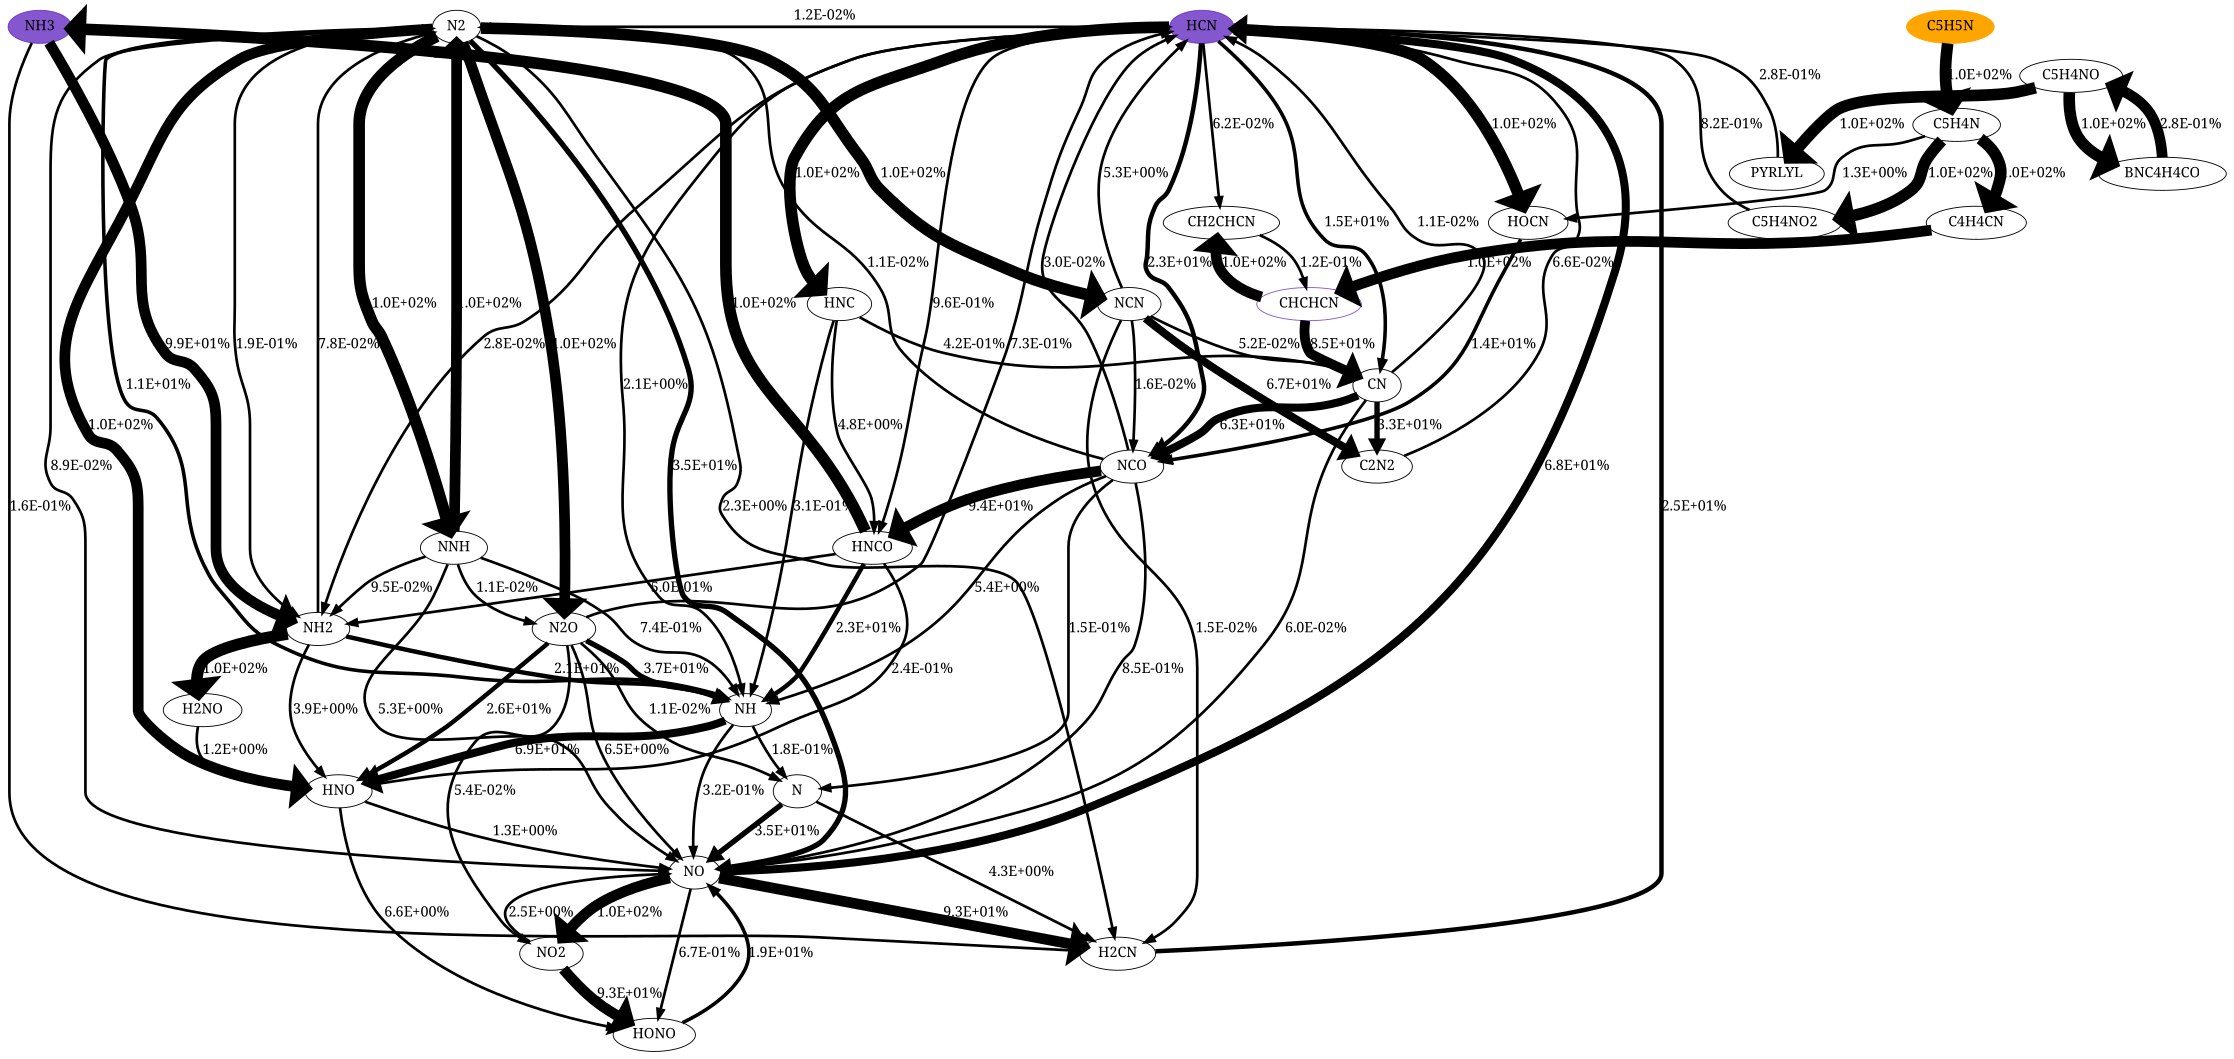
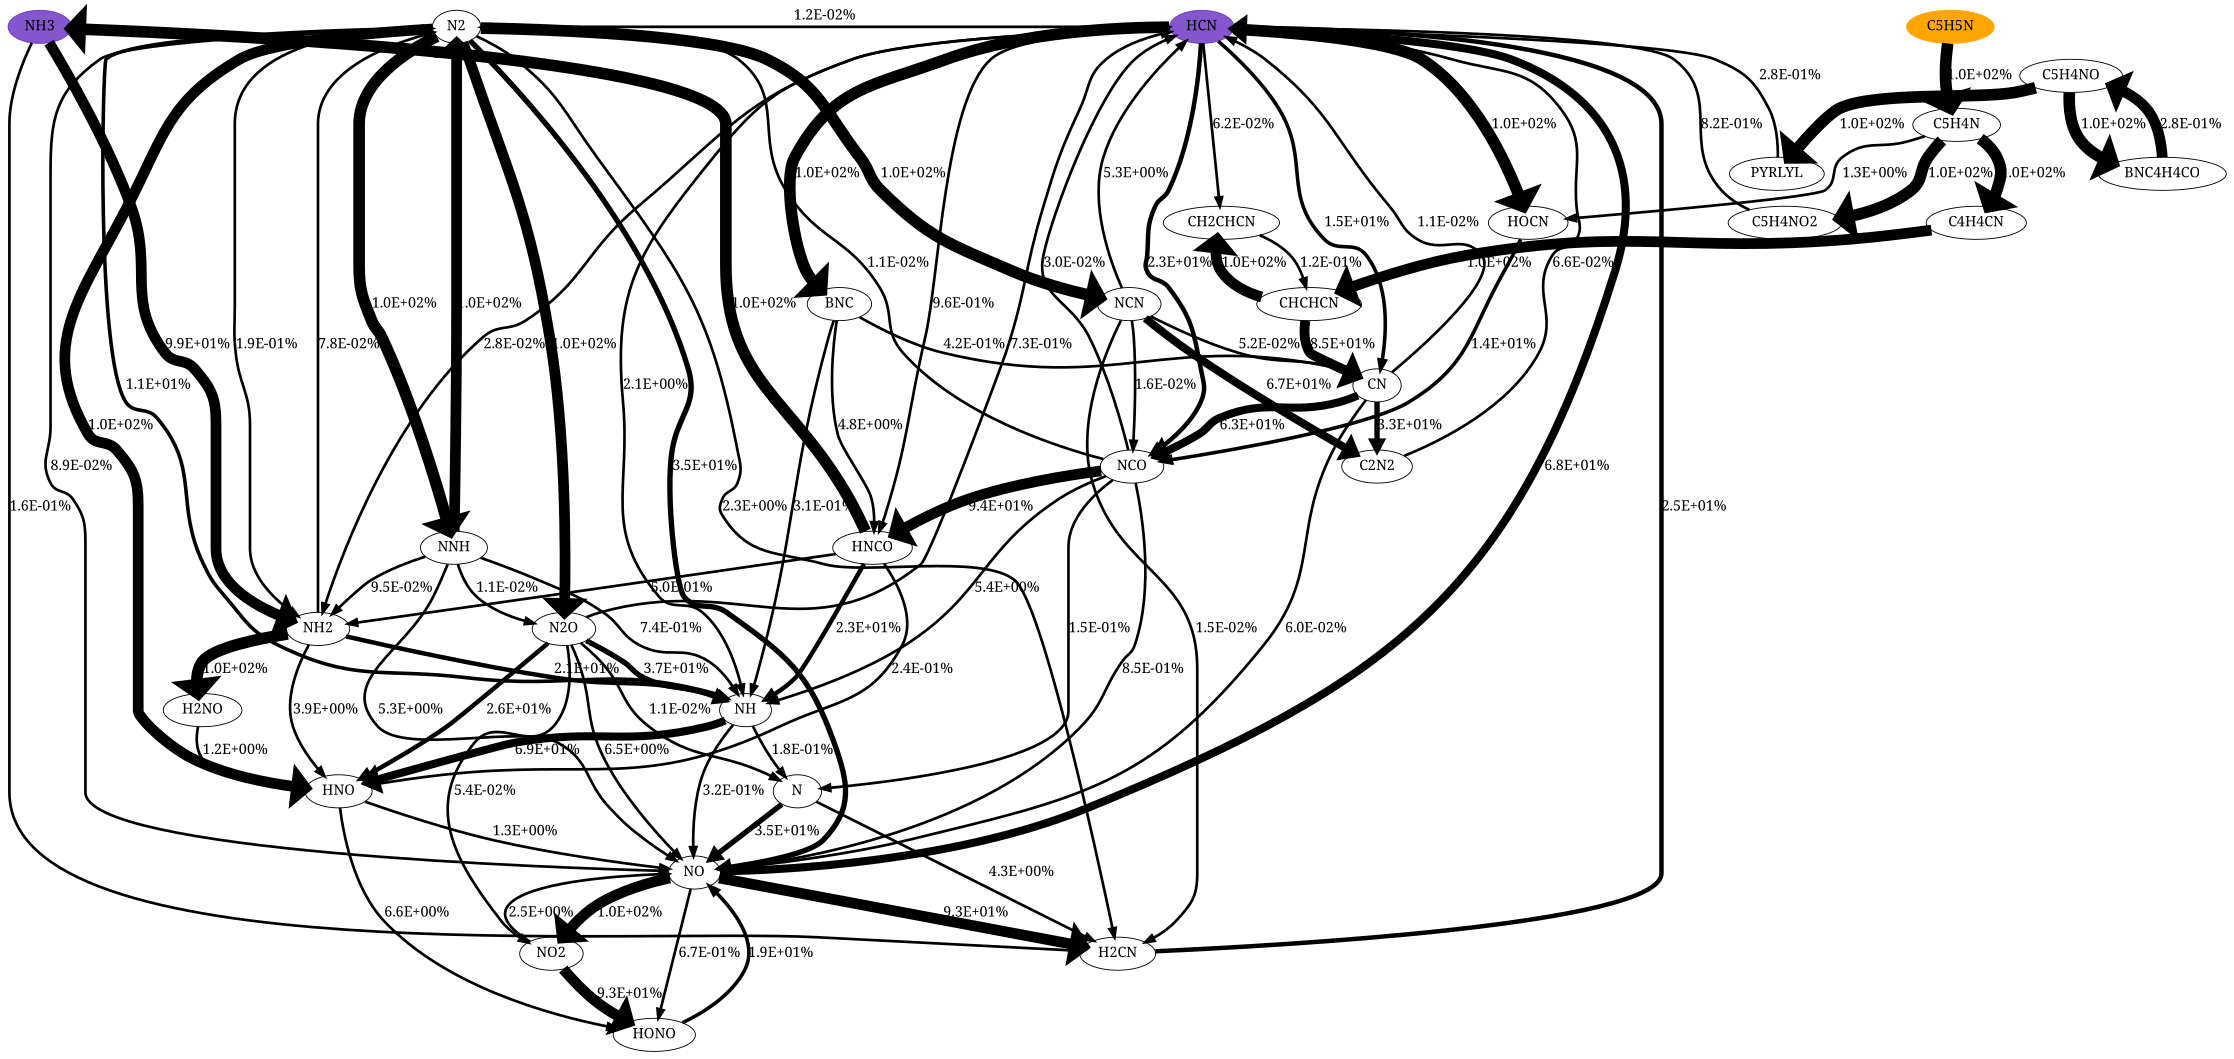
node "HNC": label "HNC" -> "BNC"
node "CHCHCN": color #500dbab1 -> black
